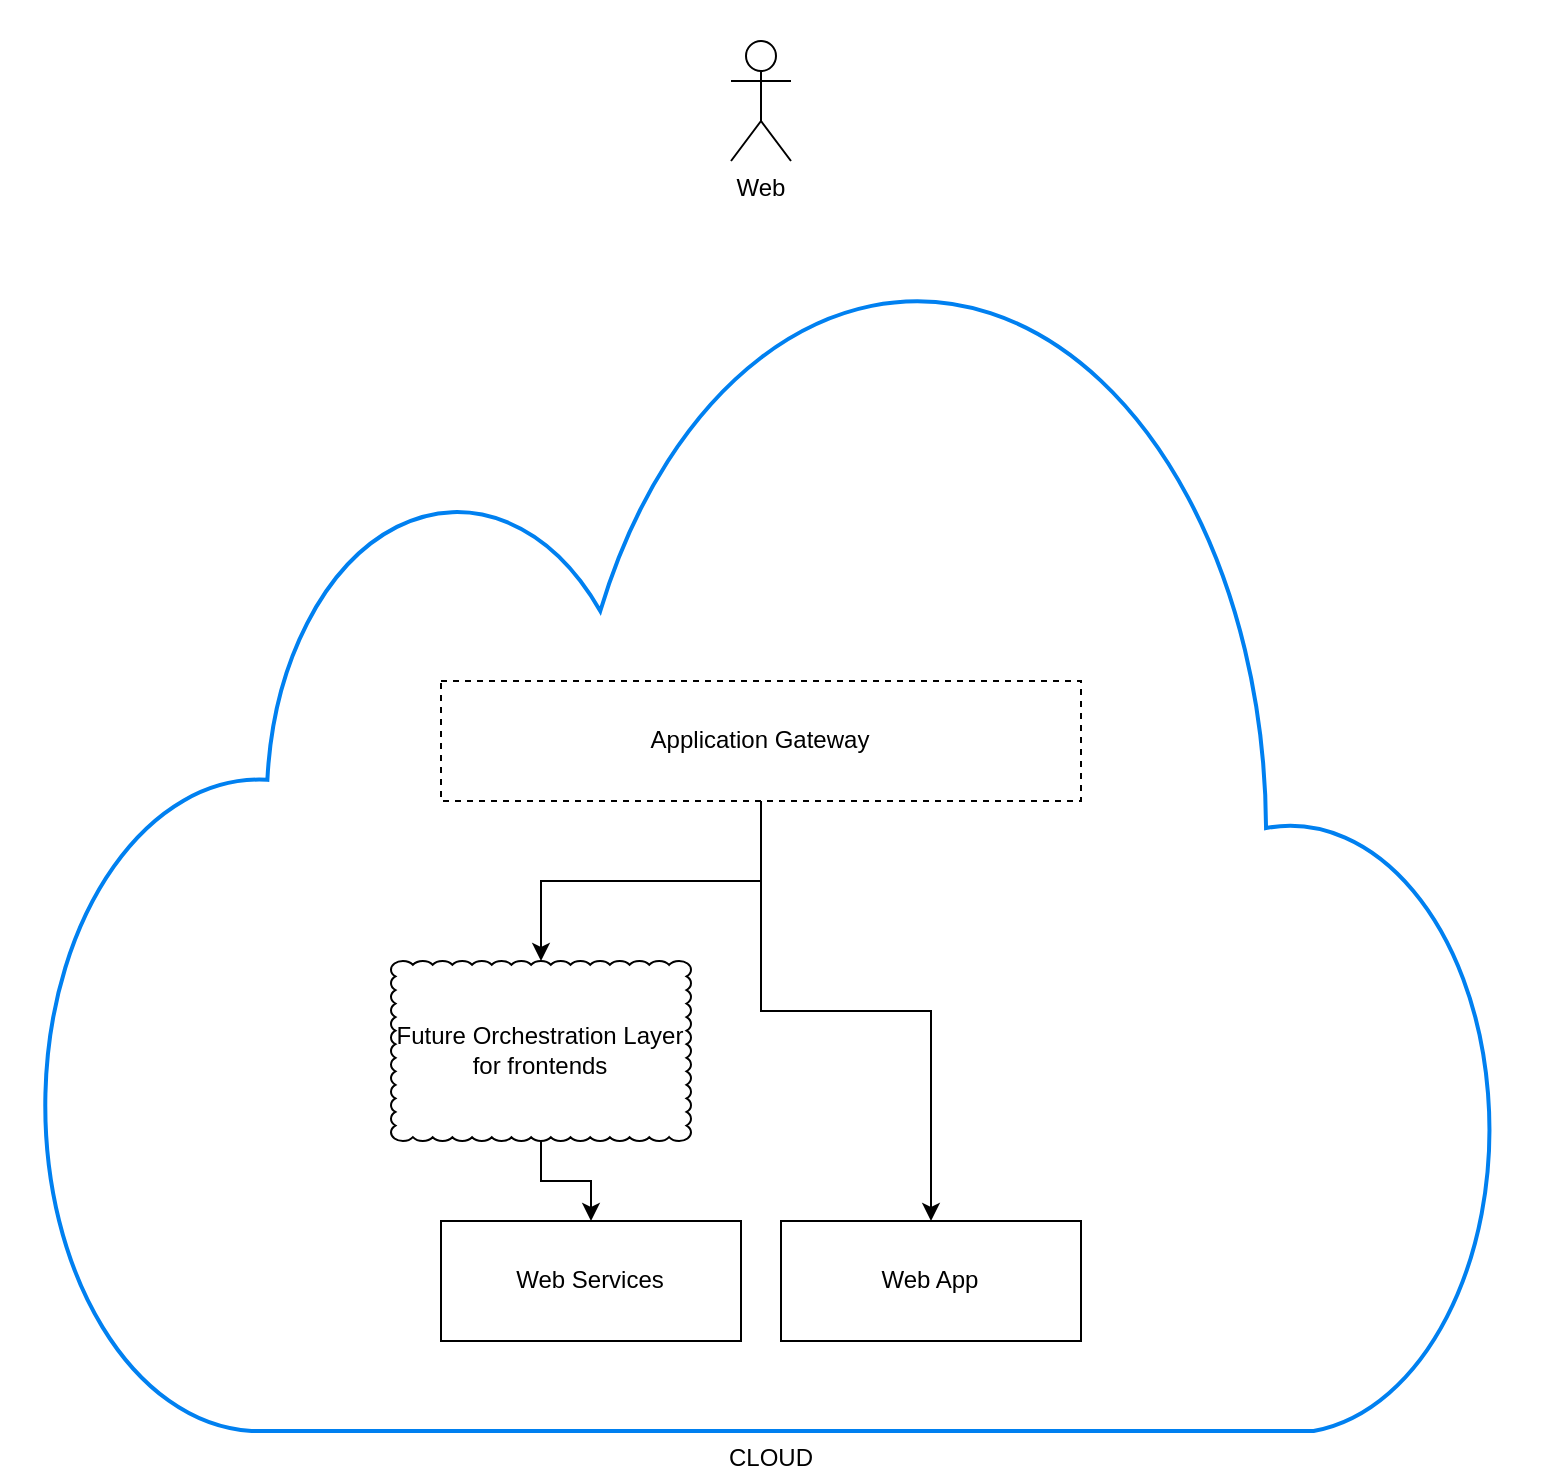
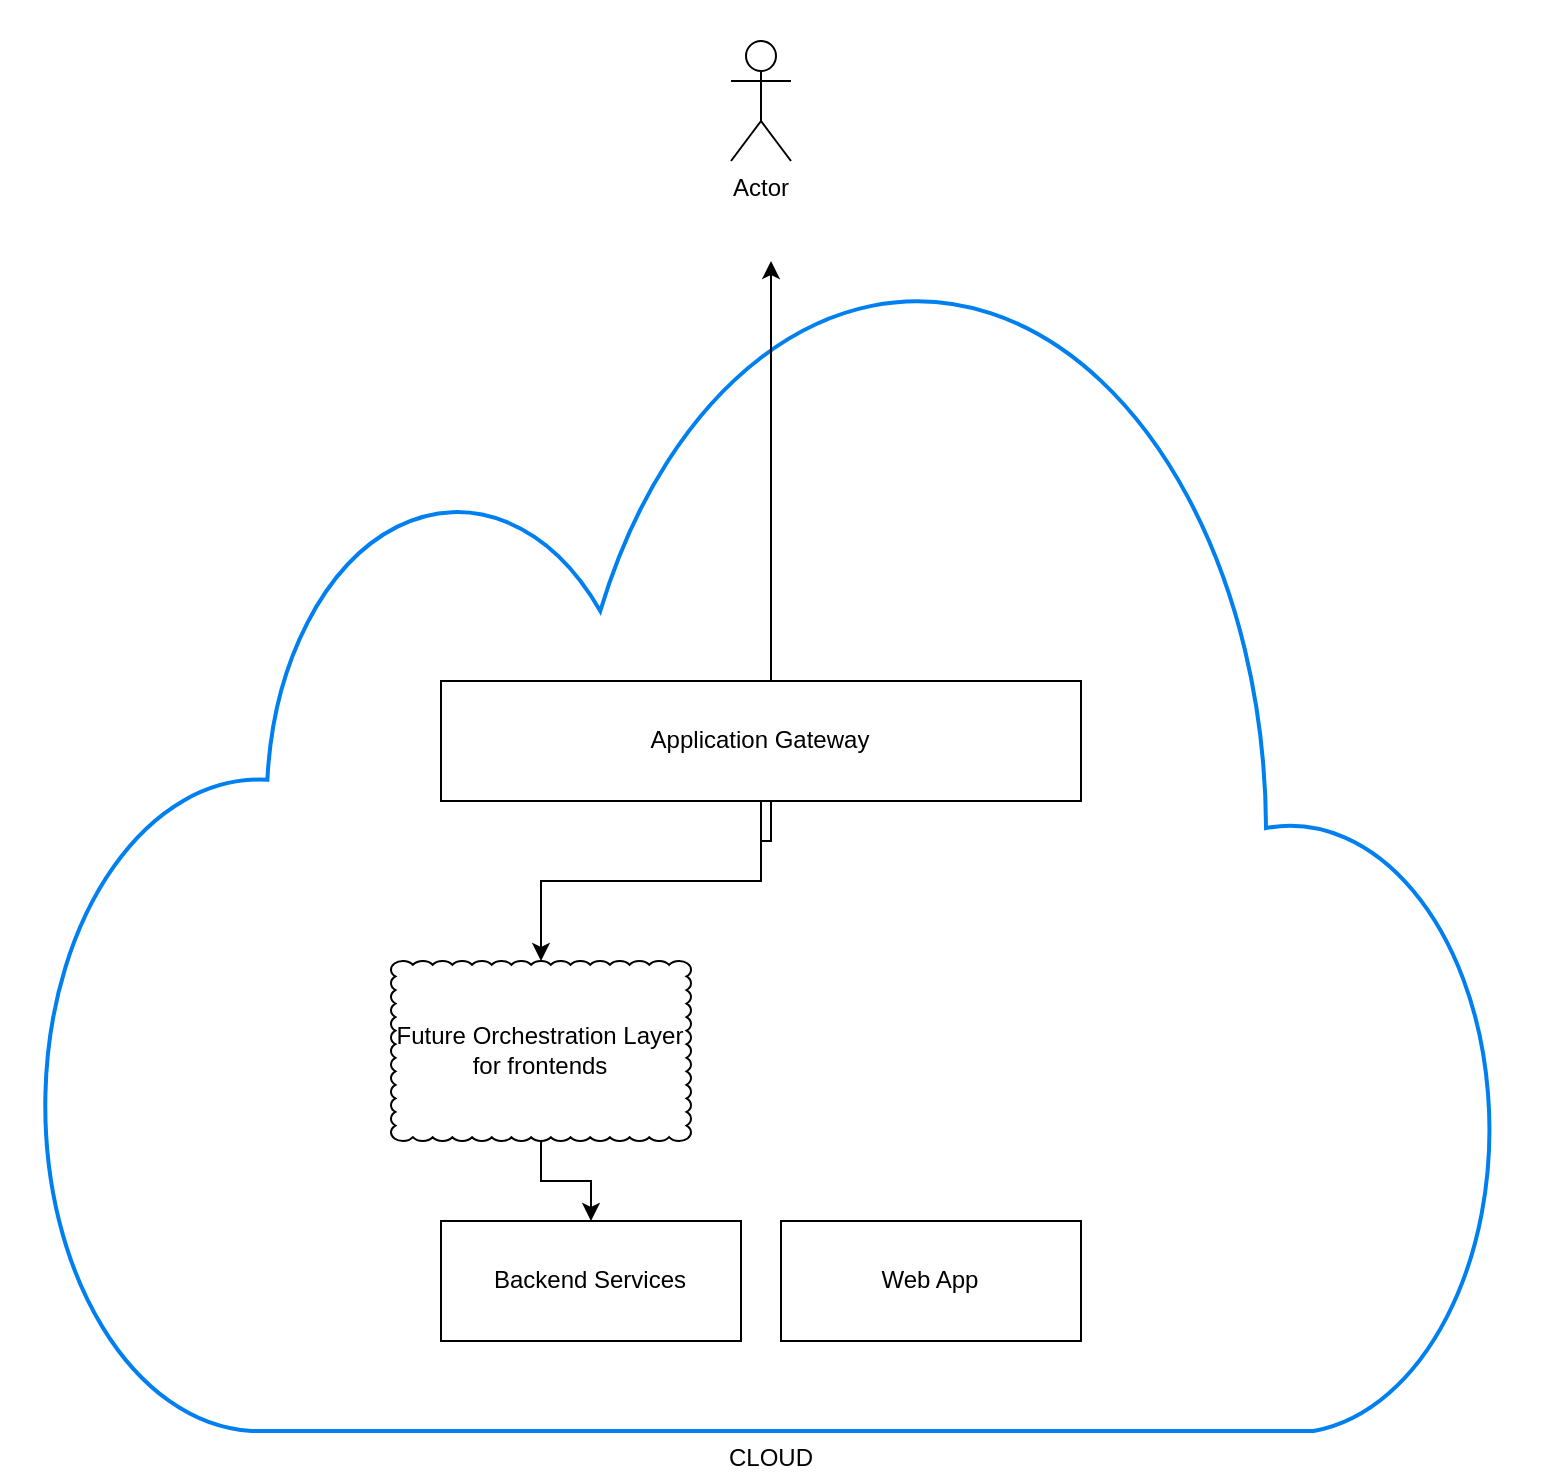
node "Web": label "Web" -> "Actor"
node "Application Gateway": style dashed -> solid
edge "Application Gateway" -> "Web App": now "Application Gateway" -> "CLOUD"
node "Web Services": label "Web Services" -> "Backend Services"
